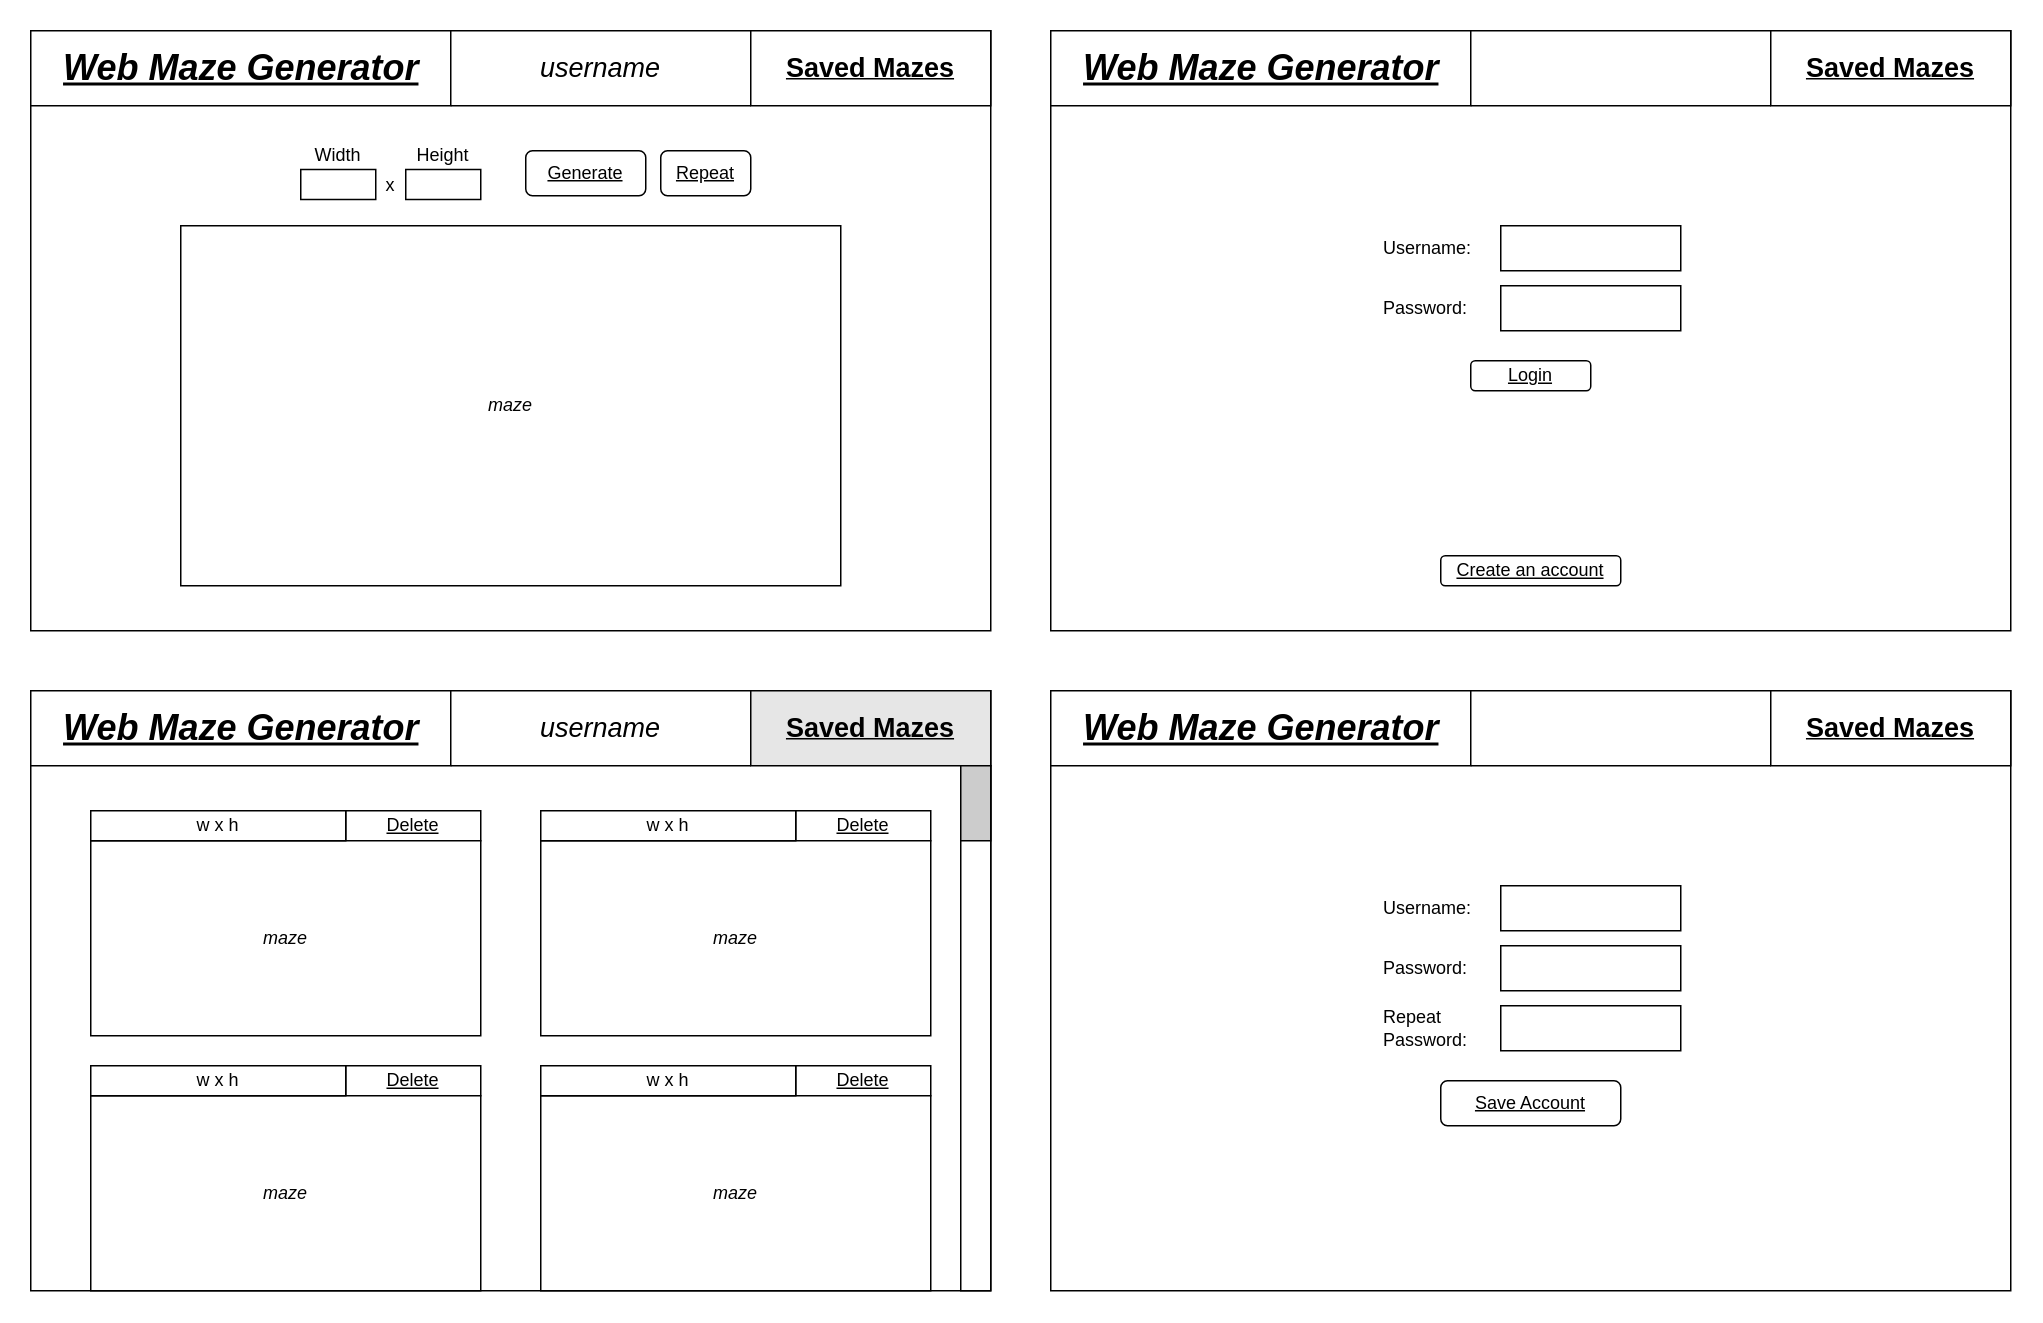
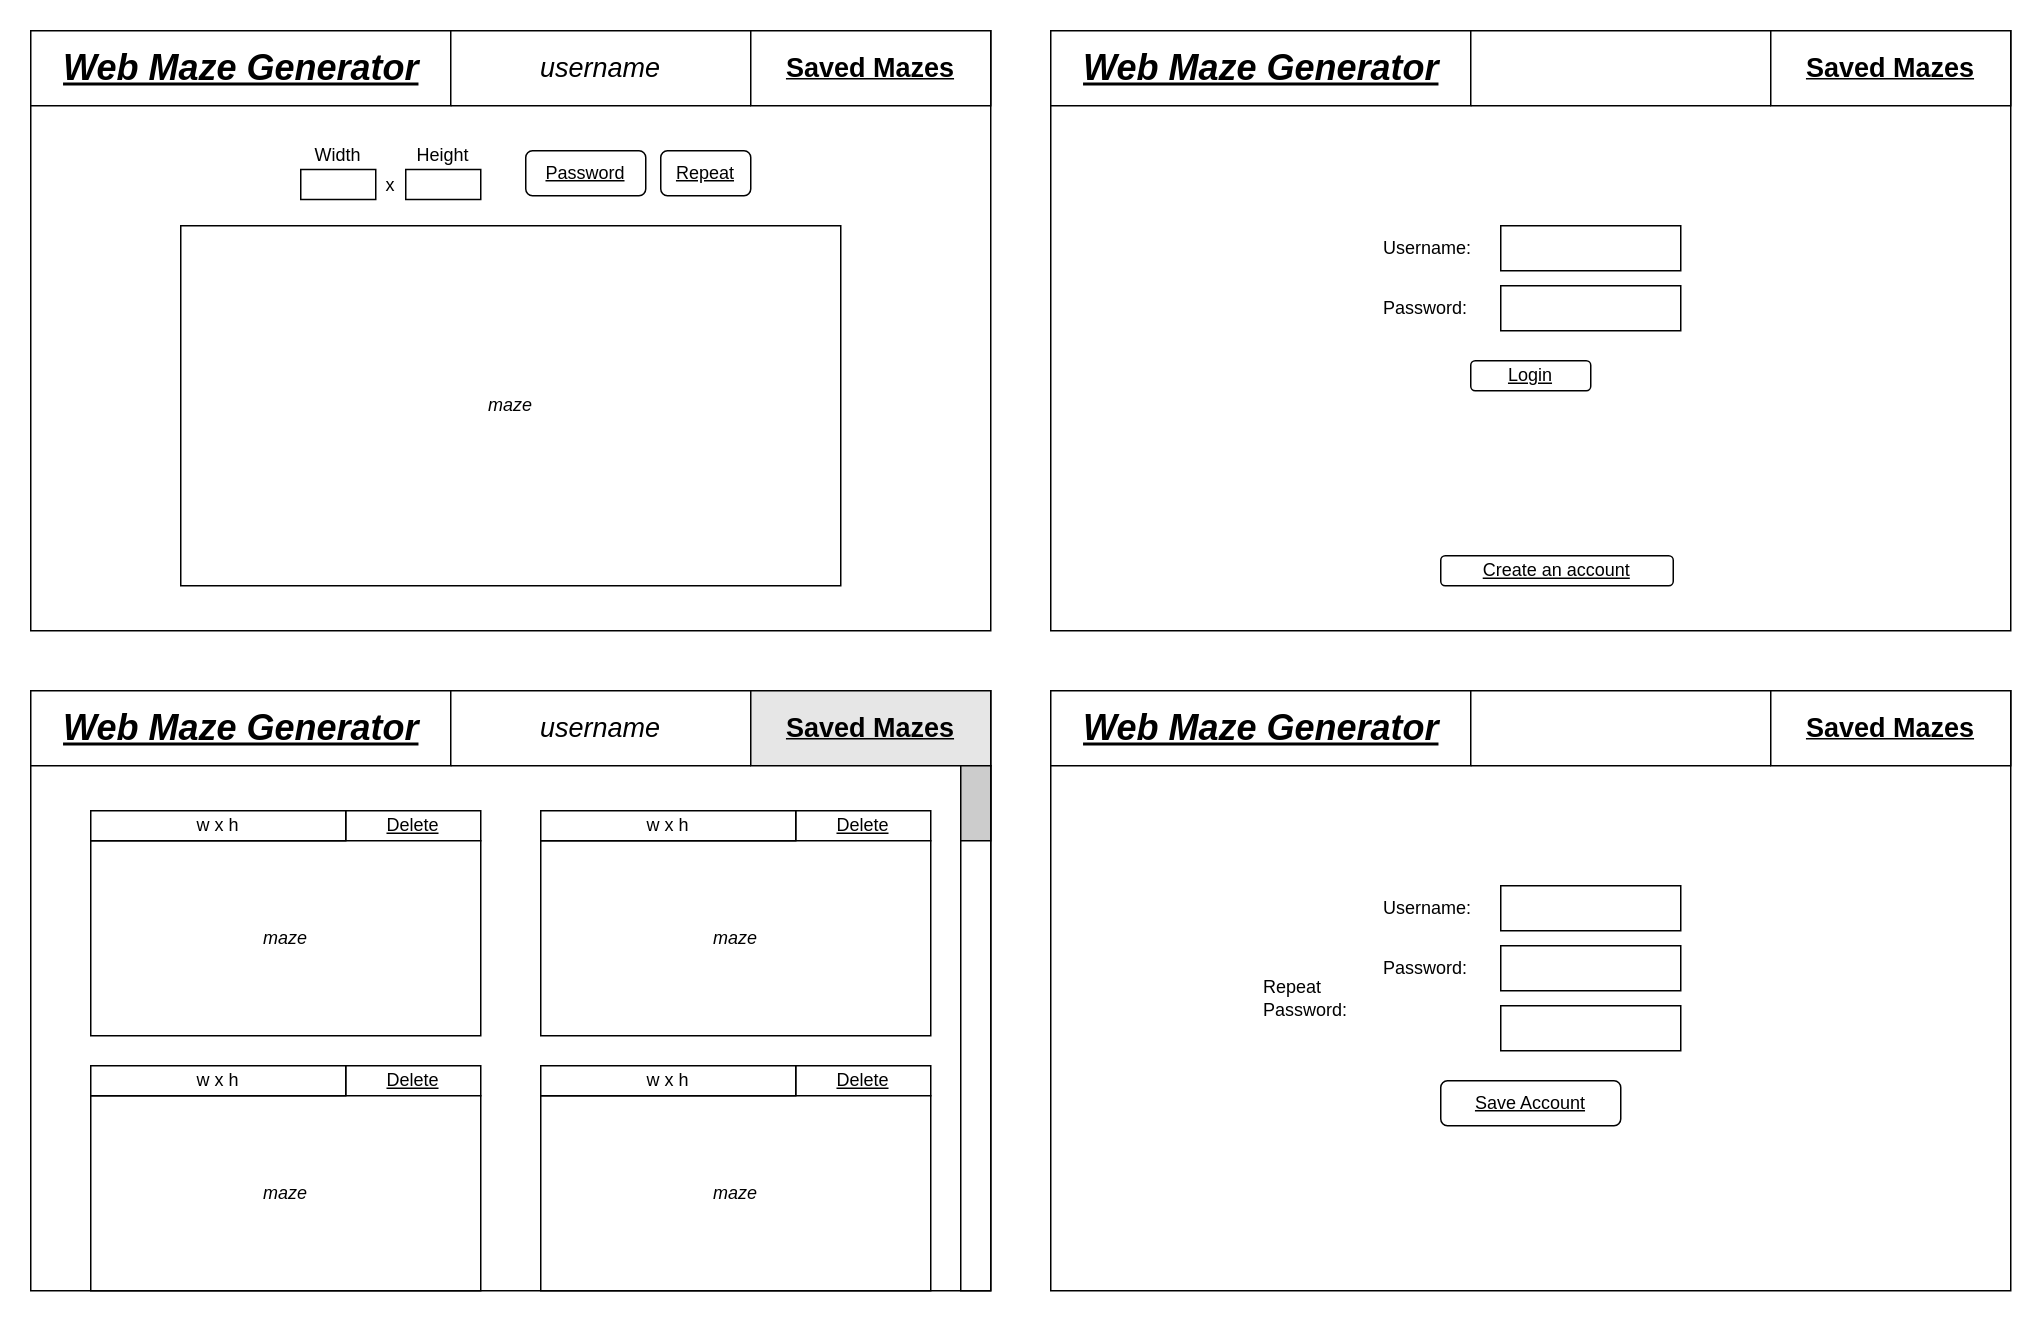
node "Generate": label "Generate" -> "Password"
node "Create an account": size 180x30 -> 233x30
node "Repeat Password:": moved (1433, 1028) -> (1313, 998)
